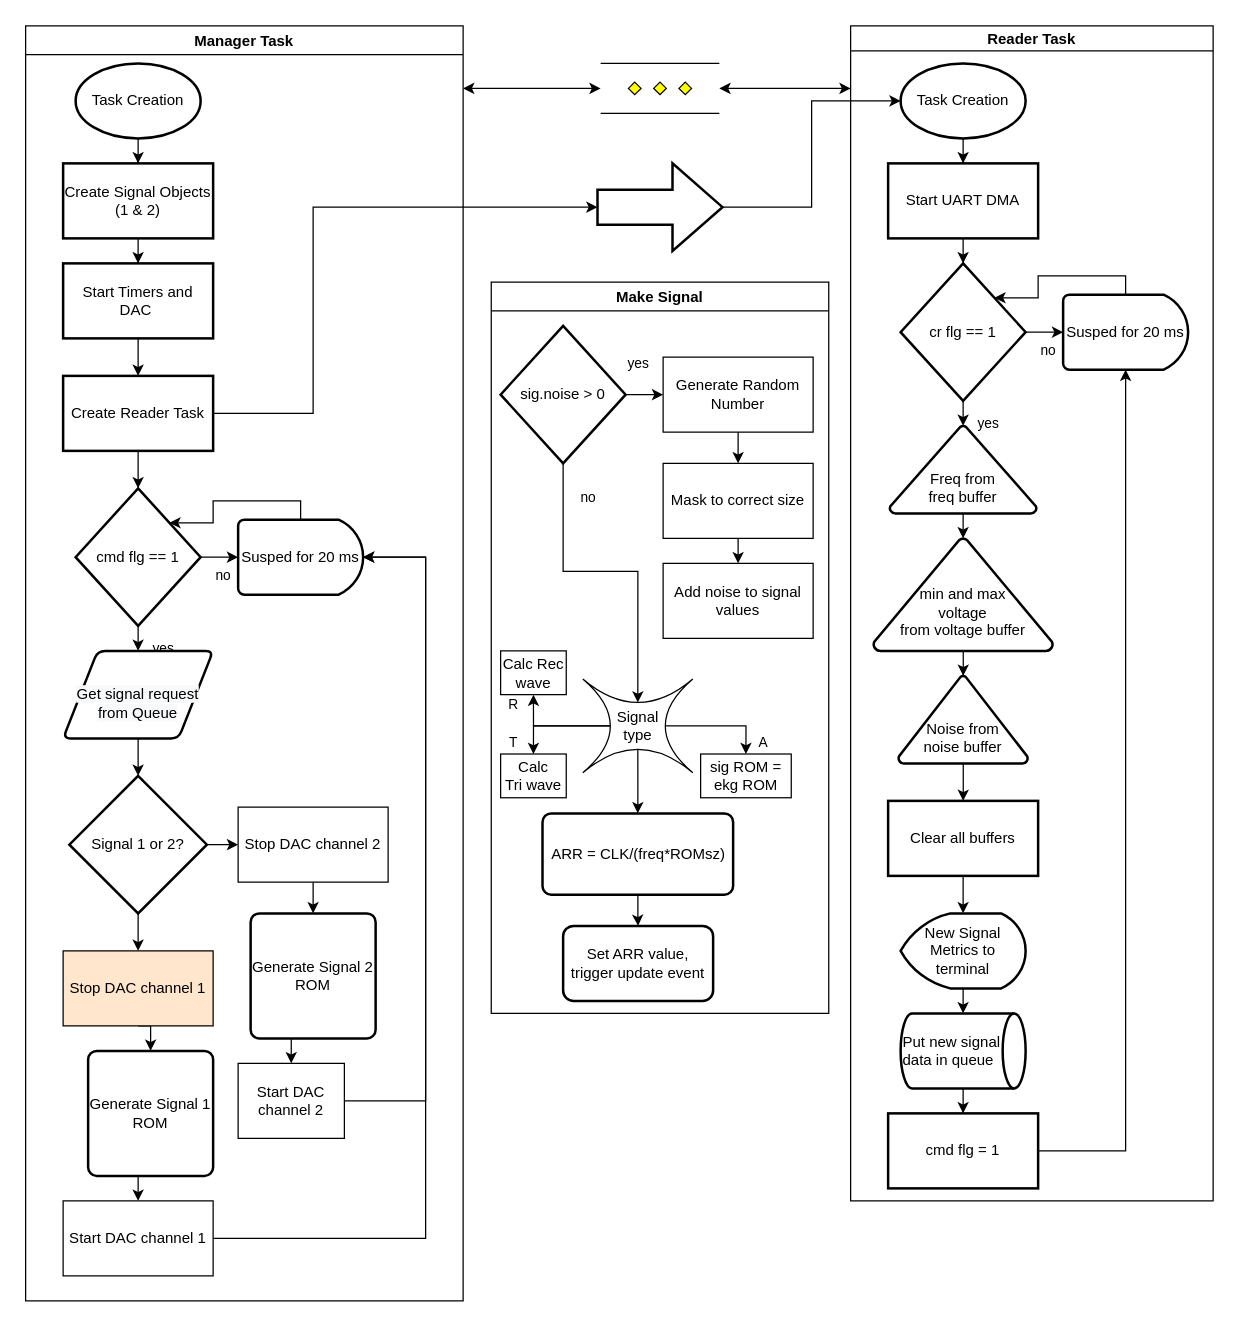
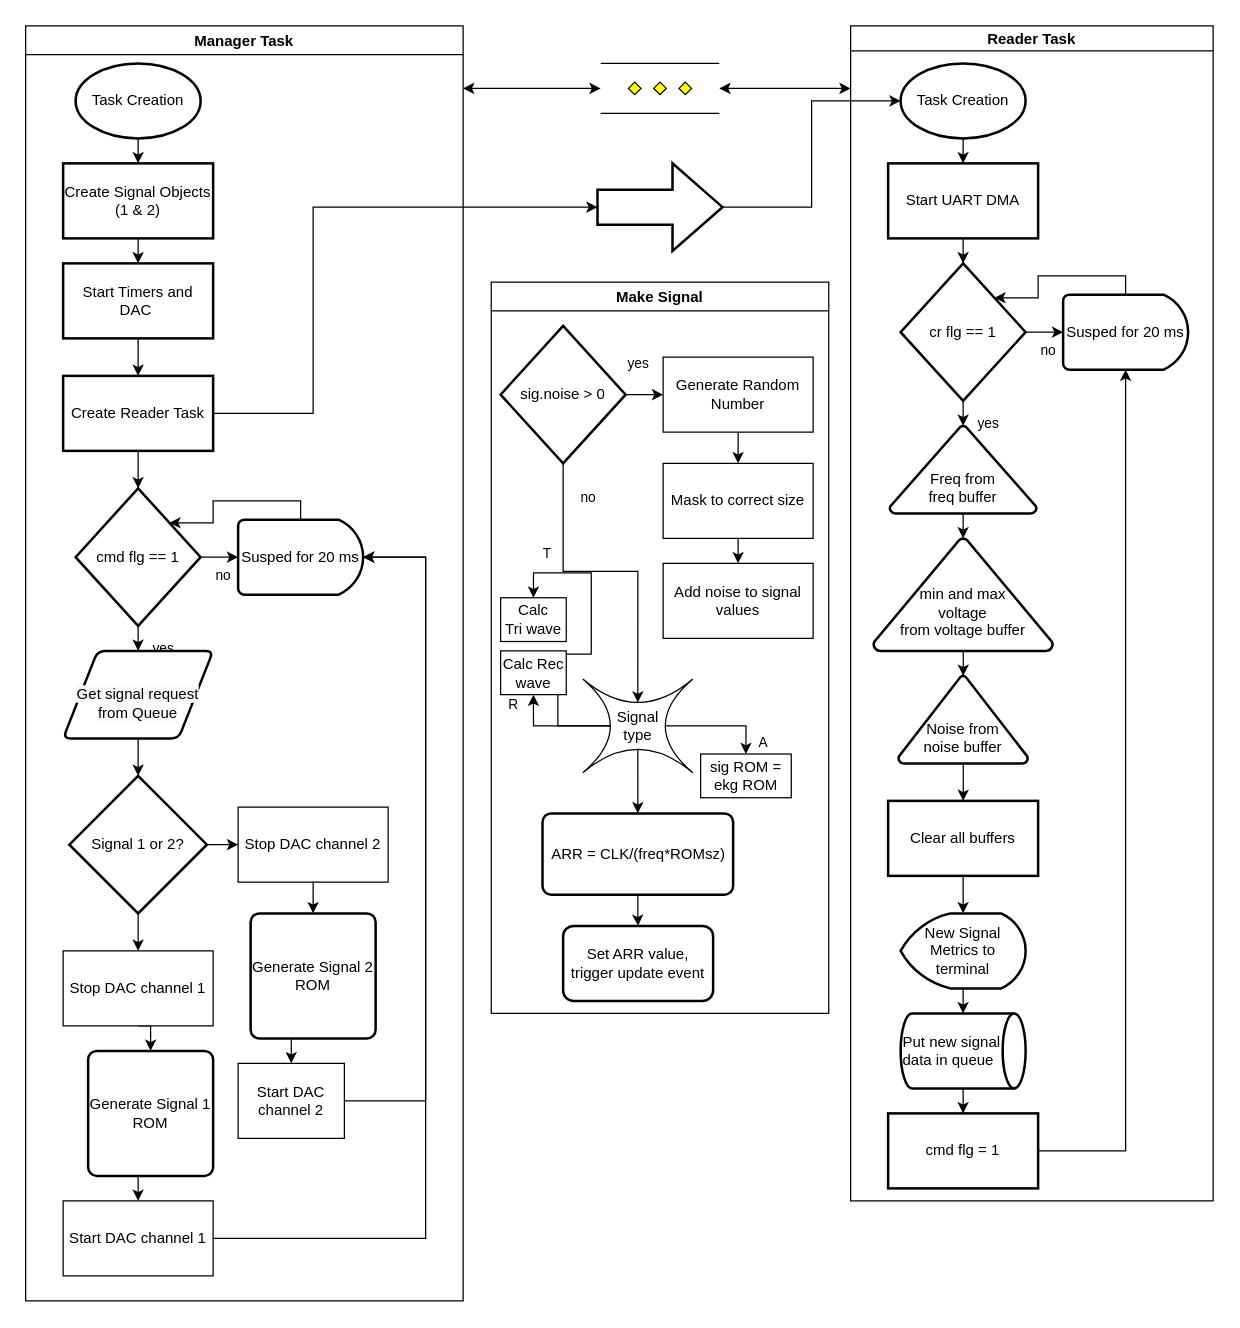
node "Calc Tri wave": moved (533, 776) -> (533, 619)
node "Stop DAC channel 1": fillcolor #ffe6cc -> #ffffff
